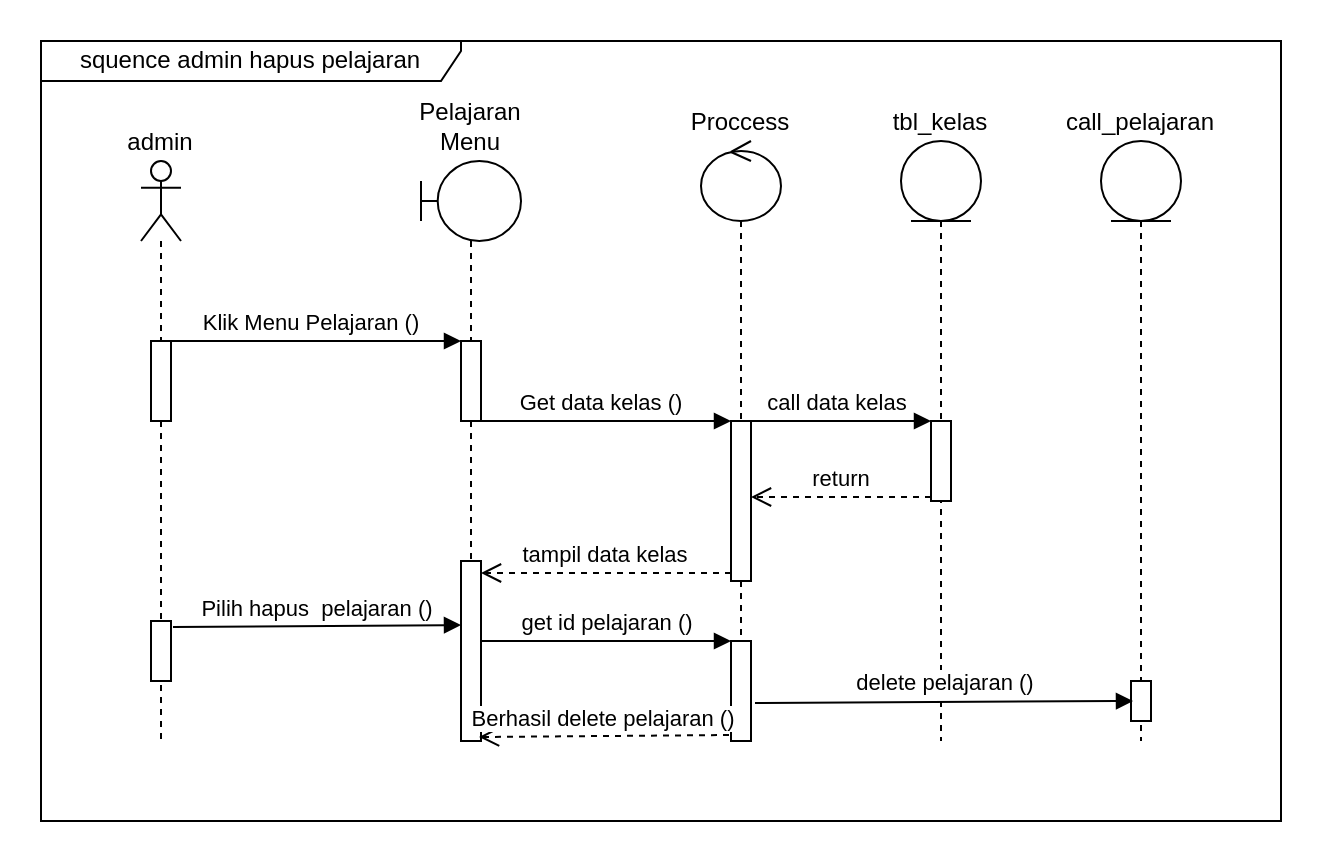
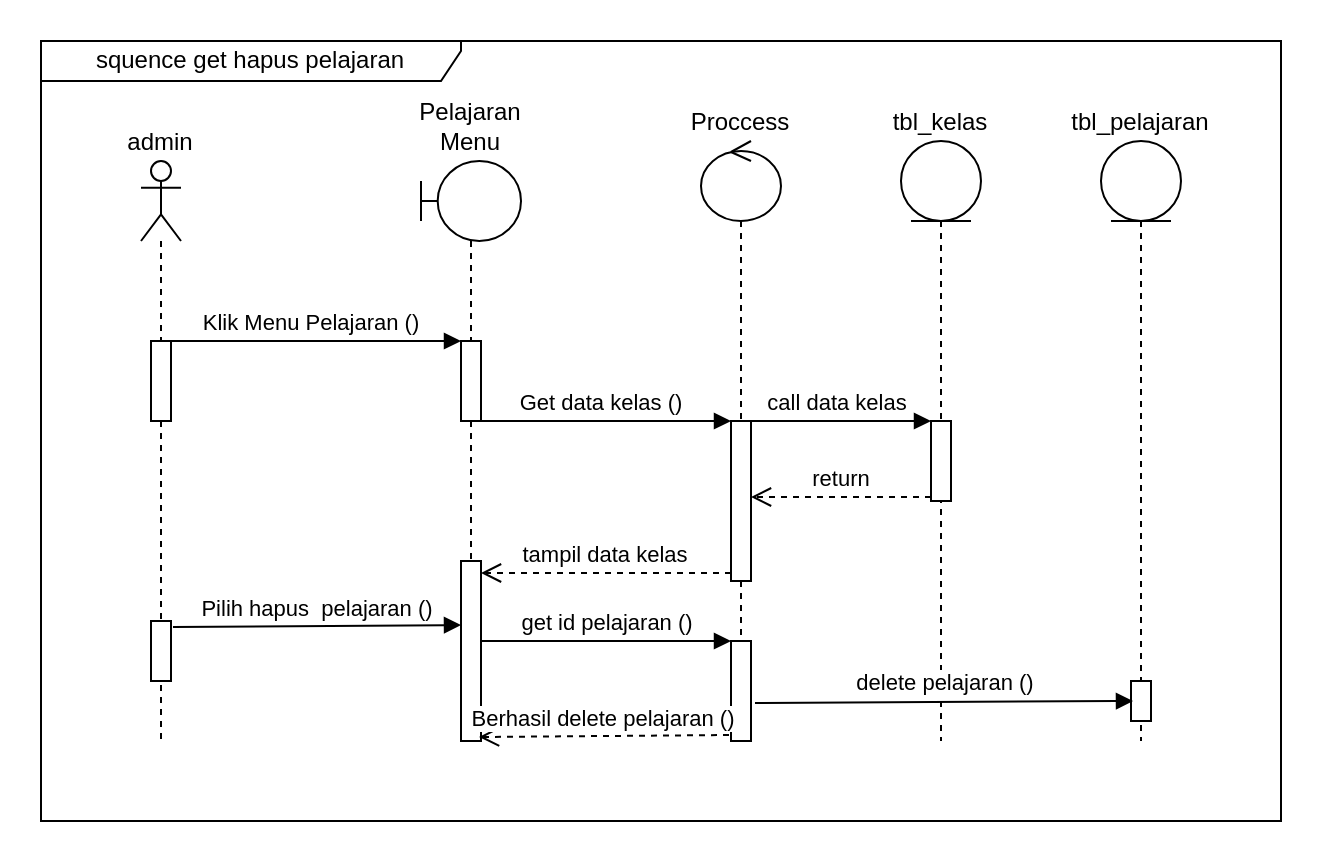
node "squence admin hapus pelajaran": label "squence admin hapus pelajaran" -> "squence get hapus pelajaran"
node "call_pelajaran": label "call_pelajaran" -> "tbl_pelajaran"
